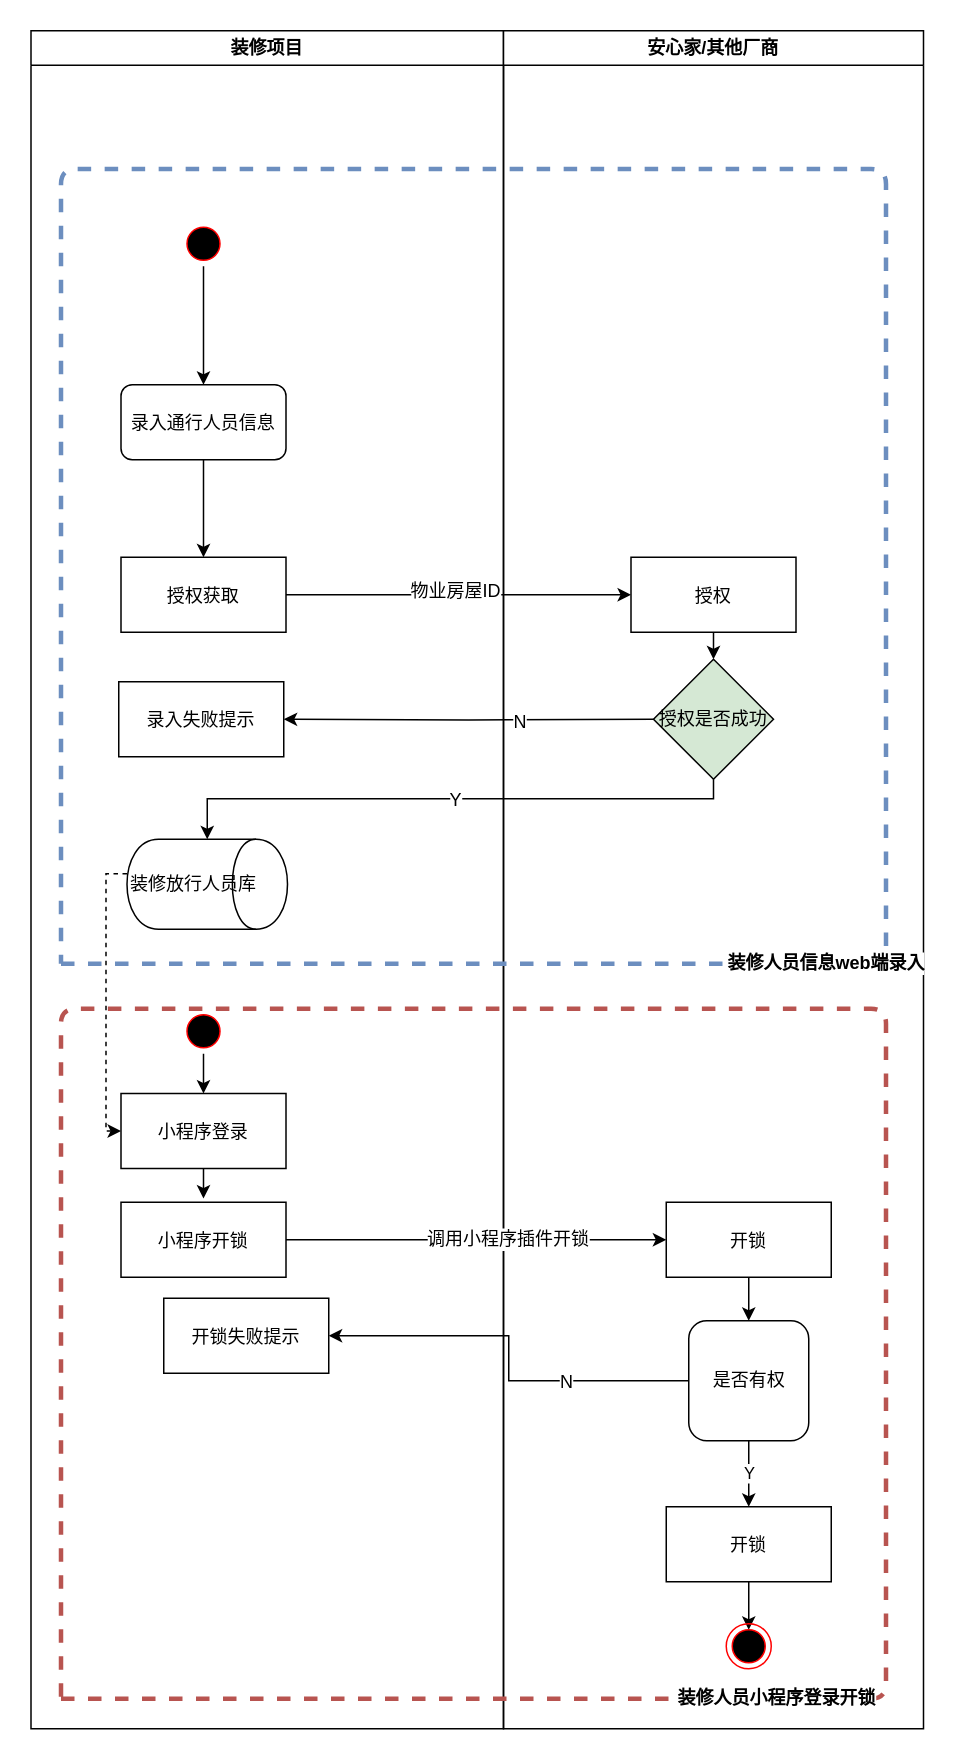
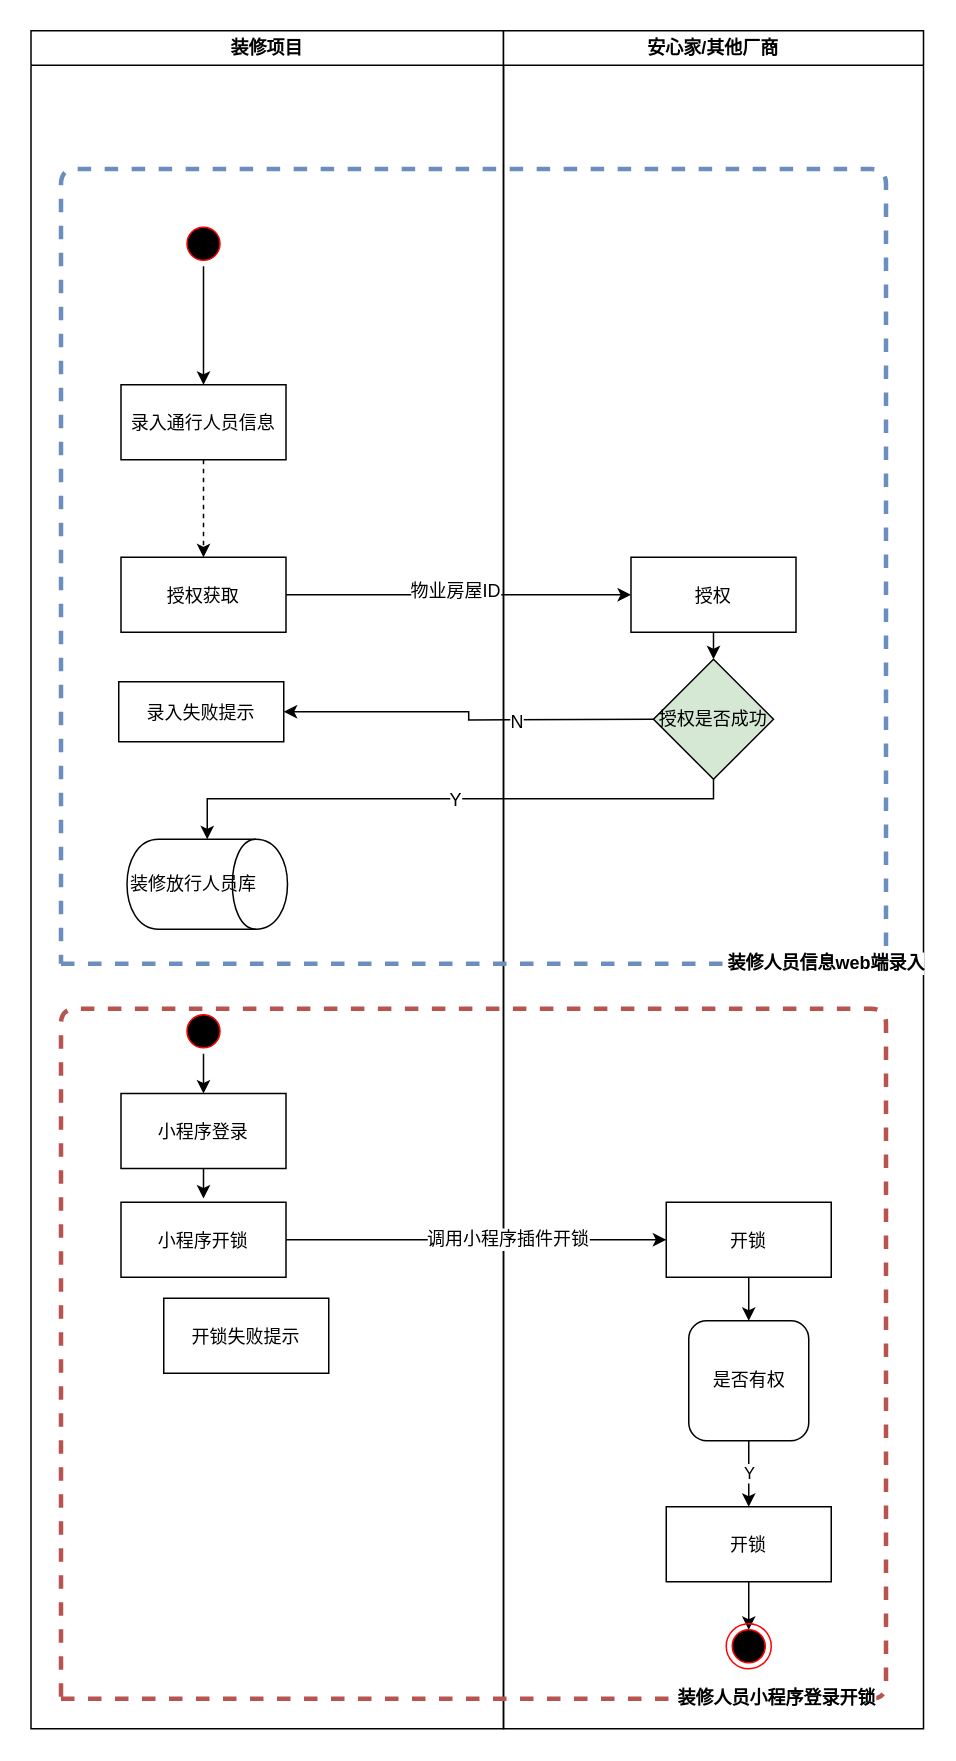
node "录入通行人员信息": shape rounded rectangle -> rectangle
edge "录入通行人员信息" -> "授权获取": style solid -> dashed
node "录入失败提示": size 165x75 -> 165x60
edge "装修放行人员库" -> "小程序登录": removed
edge "是否有权" -> "开锁失败提示": removed, label "N"
